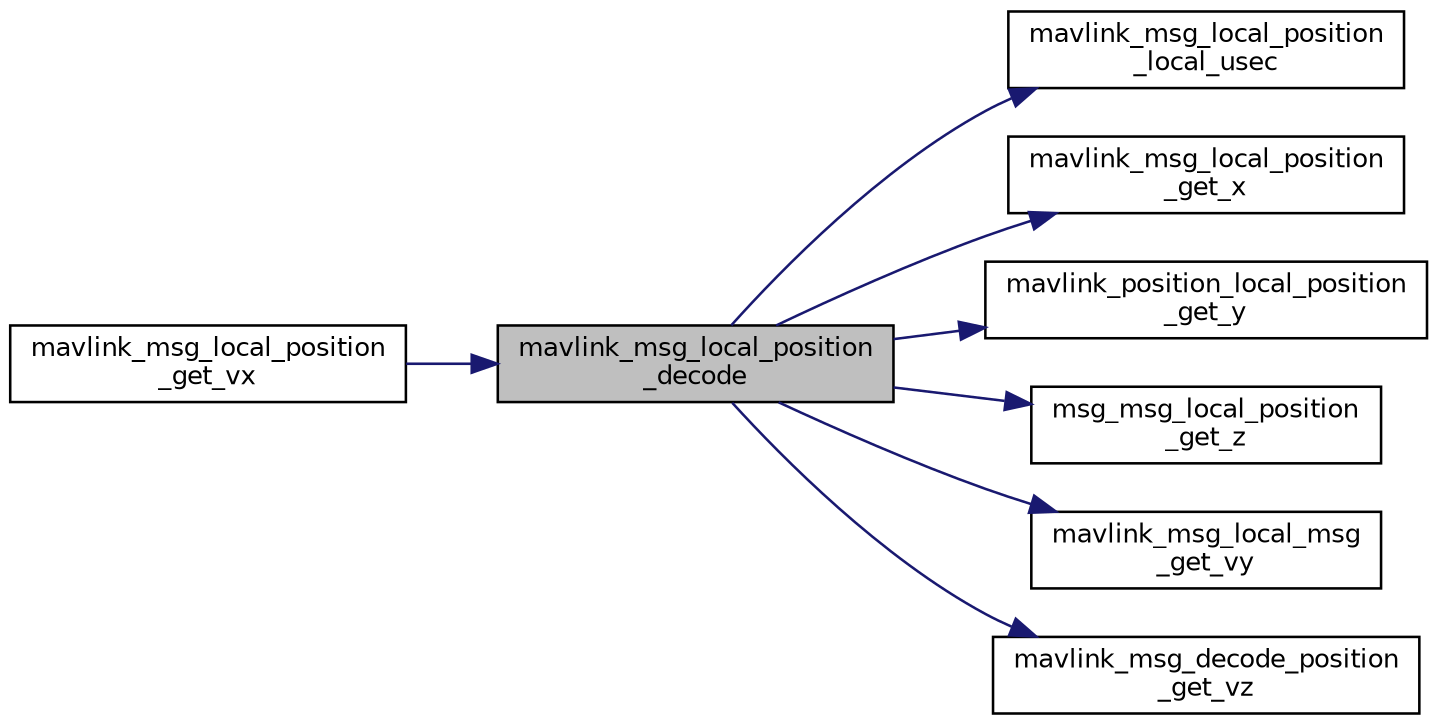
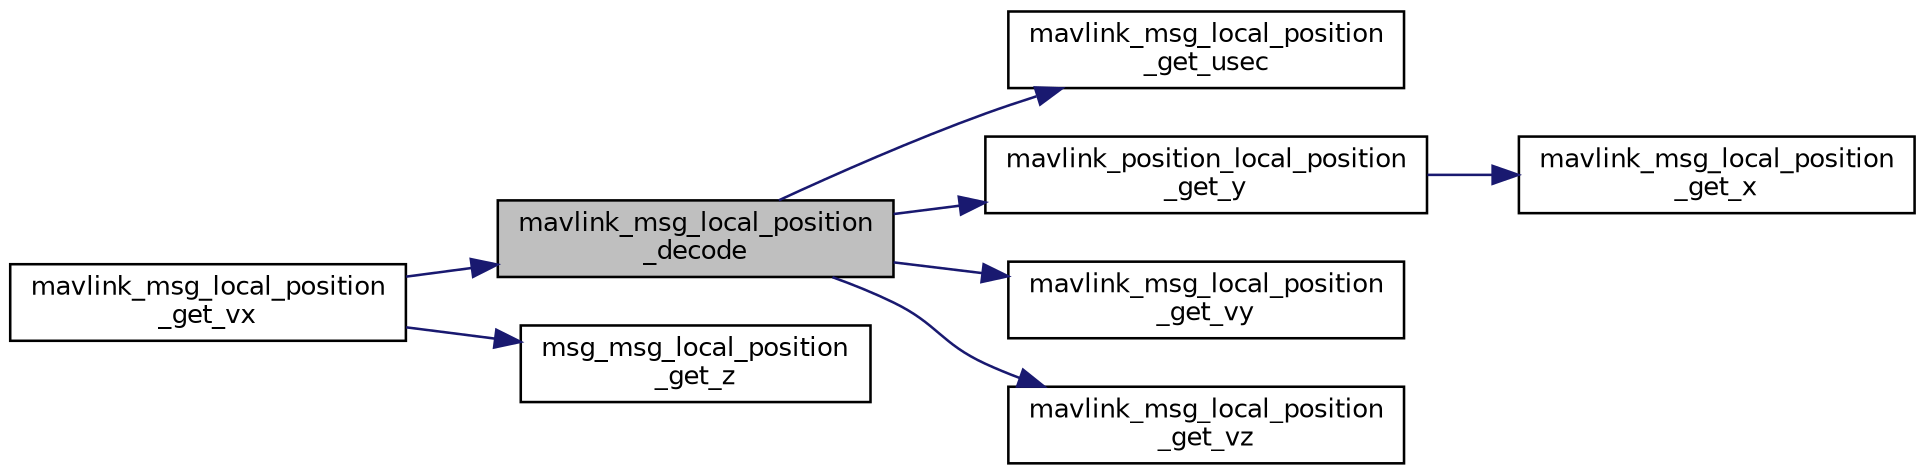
node "mavlink_msg_local_position _local_usec": label "mavlink_msg_local_position _local_usec" -> "mavlink_msg_local_position _get_usec"
edge "mavlink_msg_local_position _decode" -> "mavlink_msg_local_position _get_x": now "mavlink_position_local_position _get_y" -> "mavlink_msg_local_position _get_x"
edge "mavlink_msg_local_position _decode" -> "msg_msg_local_position _get_z": now "mavlink_msg_local_position _get_vx" -> "msg_msg_local_position _get_z"
node "mavlink_msg_local_msg _get_vy": label "mavlink_msg_local_msg _get_vy" -> "mavlink_msg_local_position _get_vy"
node "mavlink_msg_decode_position _get_vz": label "mavlink_msg_decode_position _get_vz" -> "mavlink_msg_local_position _get_vz"
